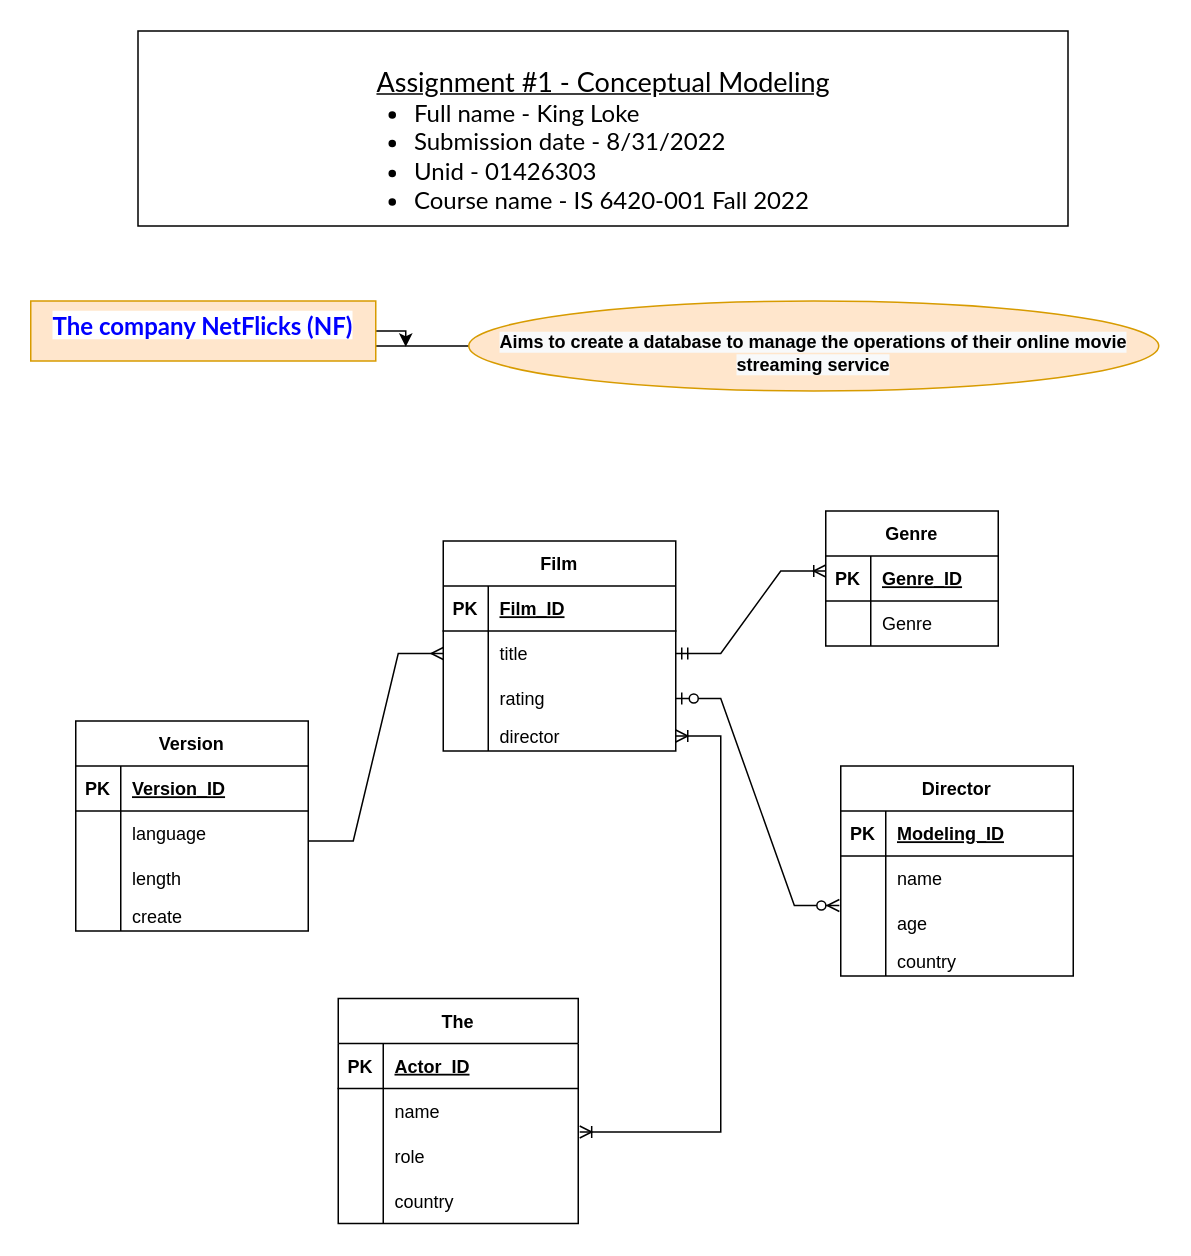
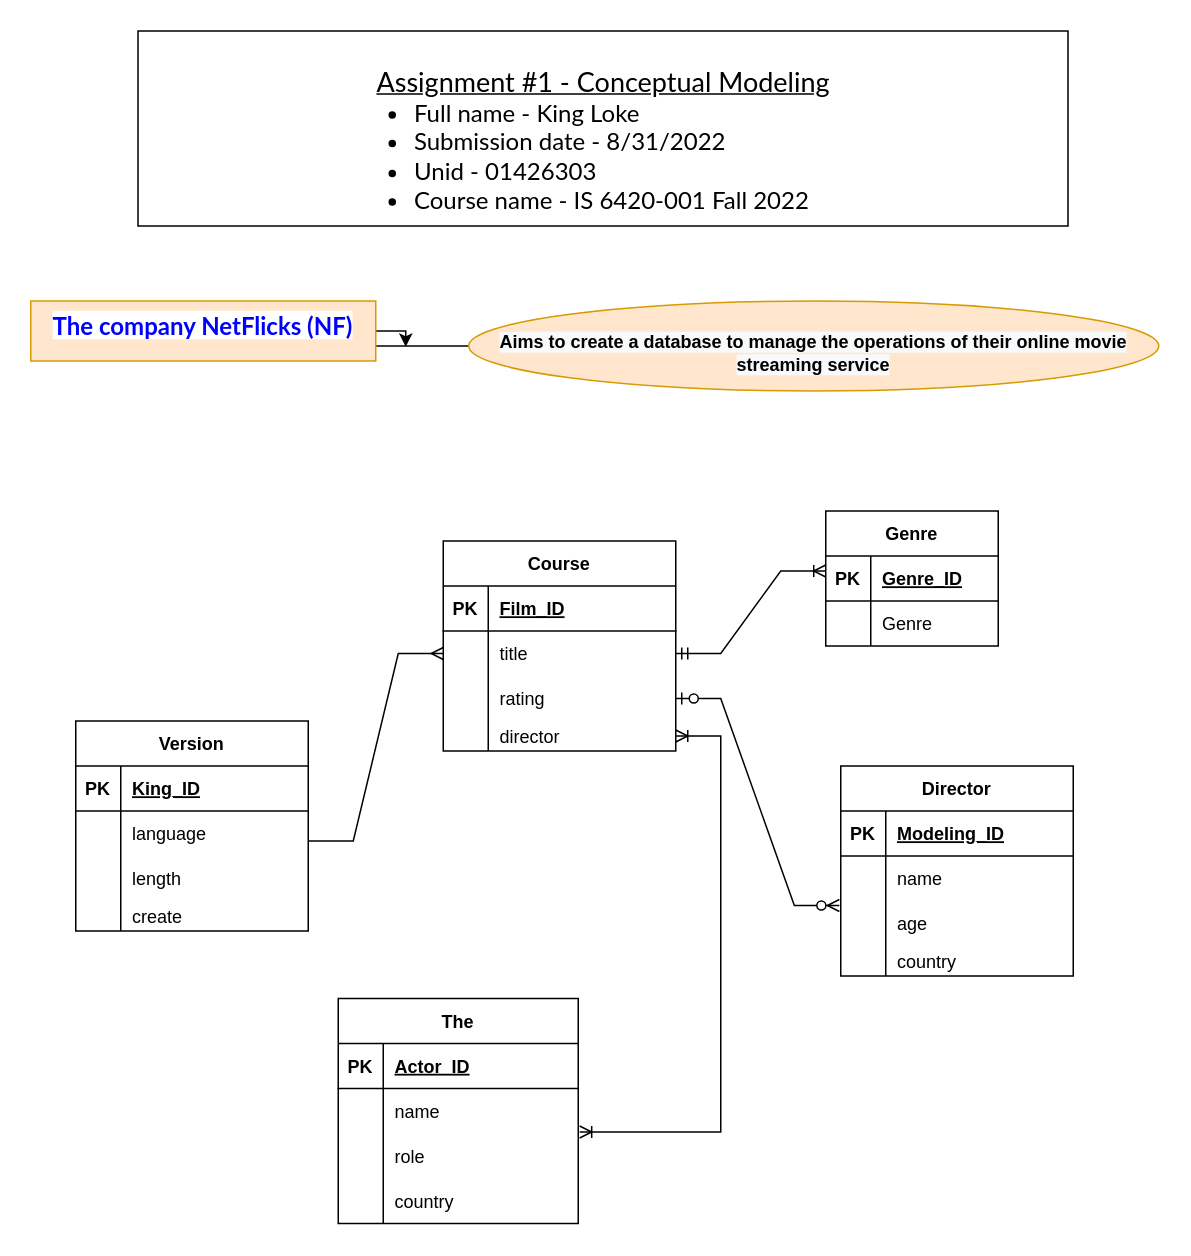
node "Film": label "Film" -> "Course"
node "Version_ID": label "Version_ID" -> "King_ID"
